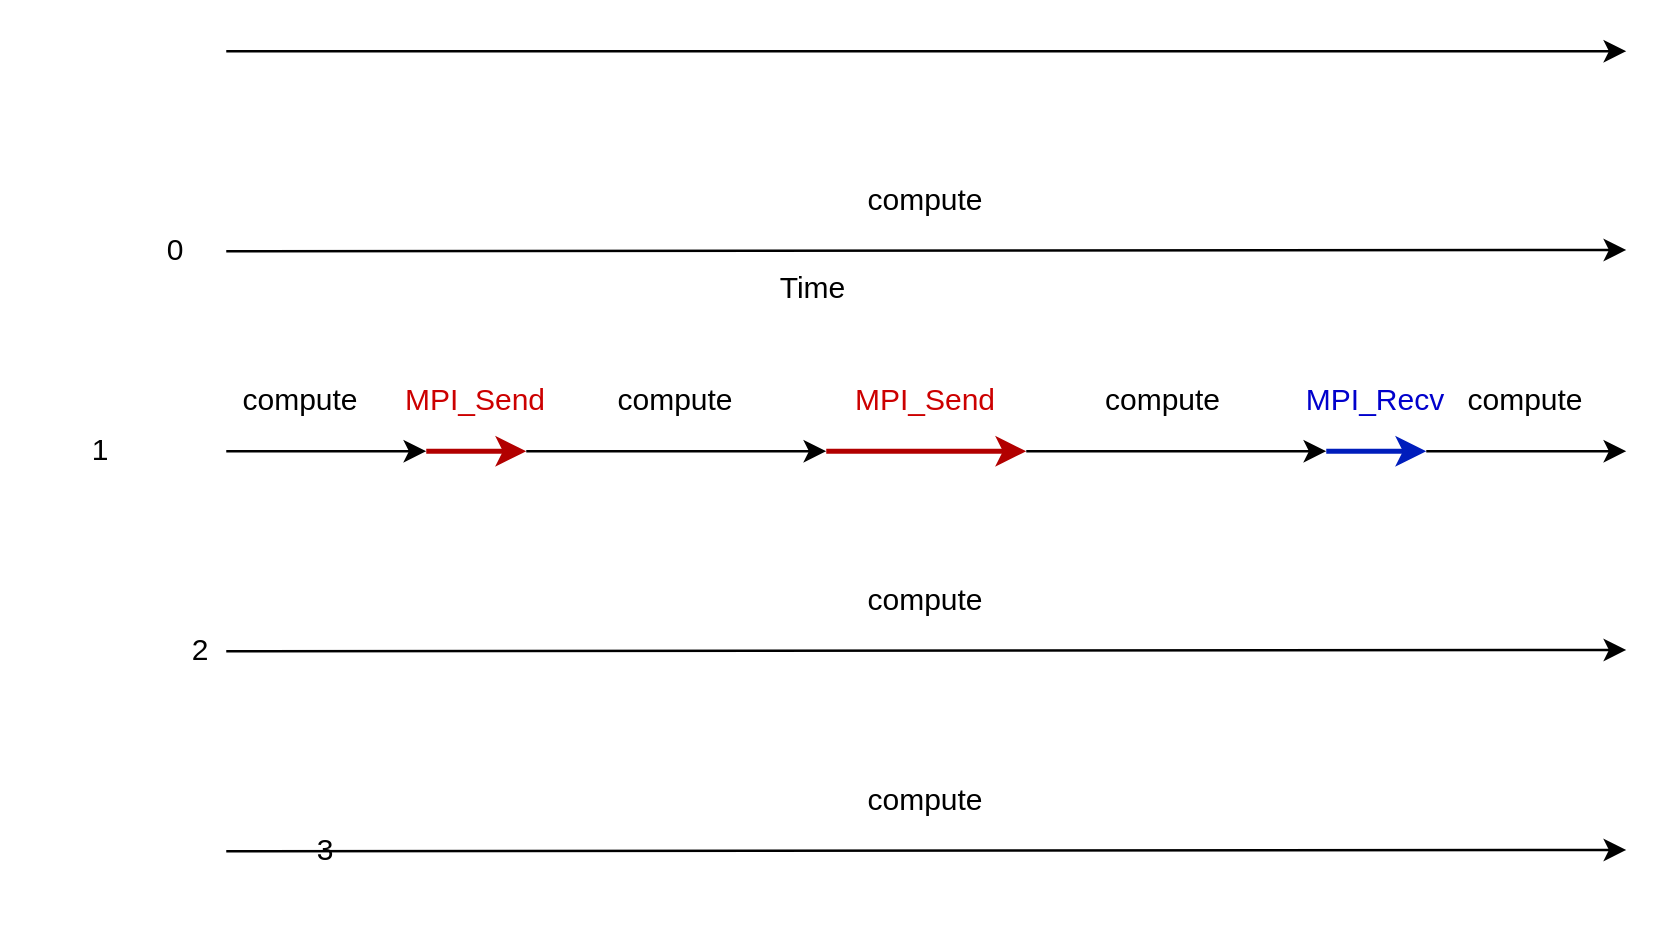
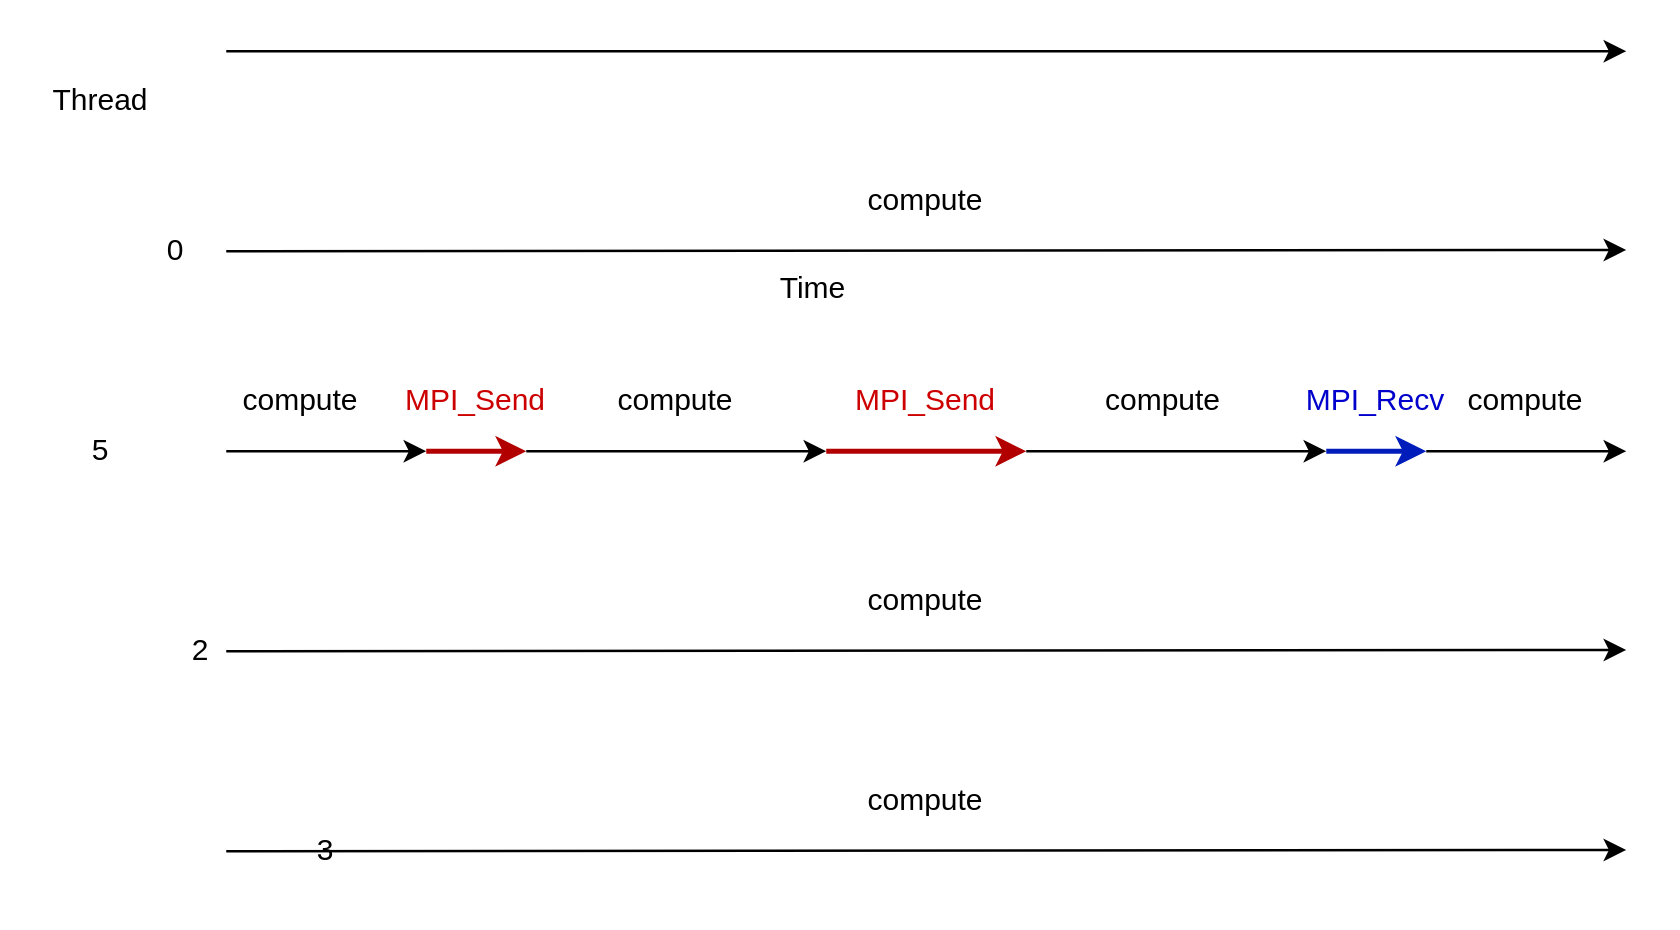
node "Thread": added
node "1": label "1" -> "5"
